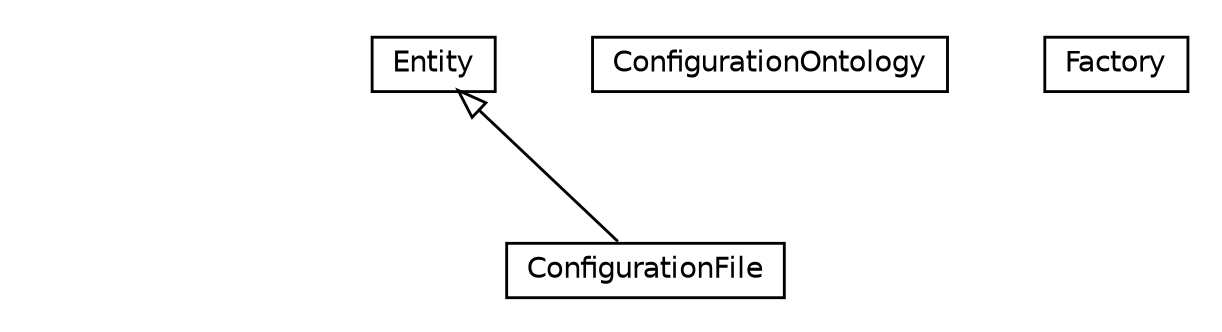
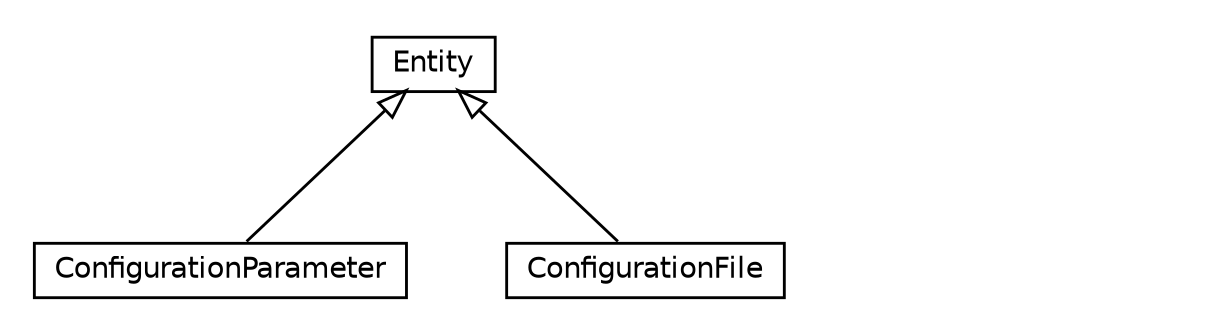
node "ConfigurationOntology": removed
node "Factory": removed
node "ConfigurationParameter": added
